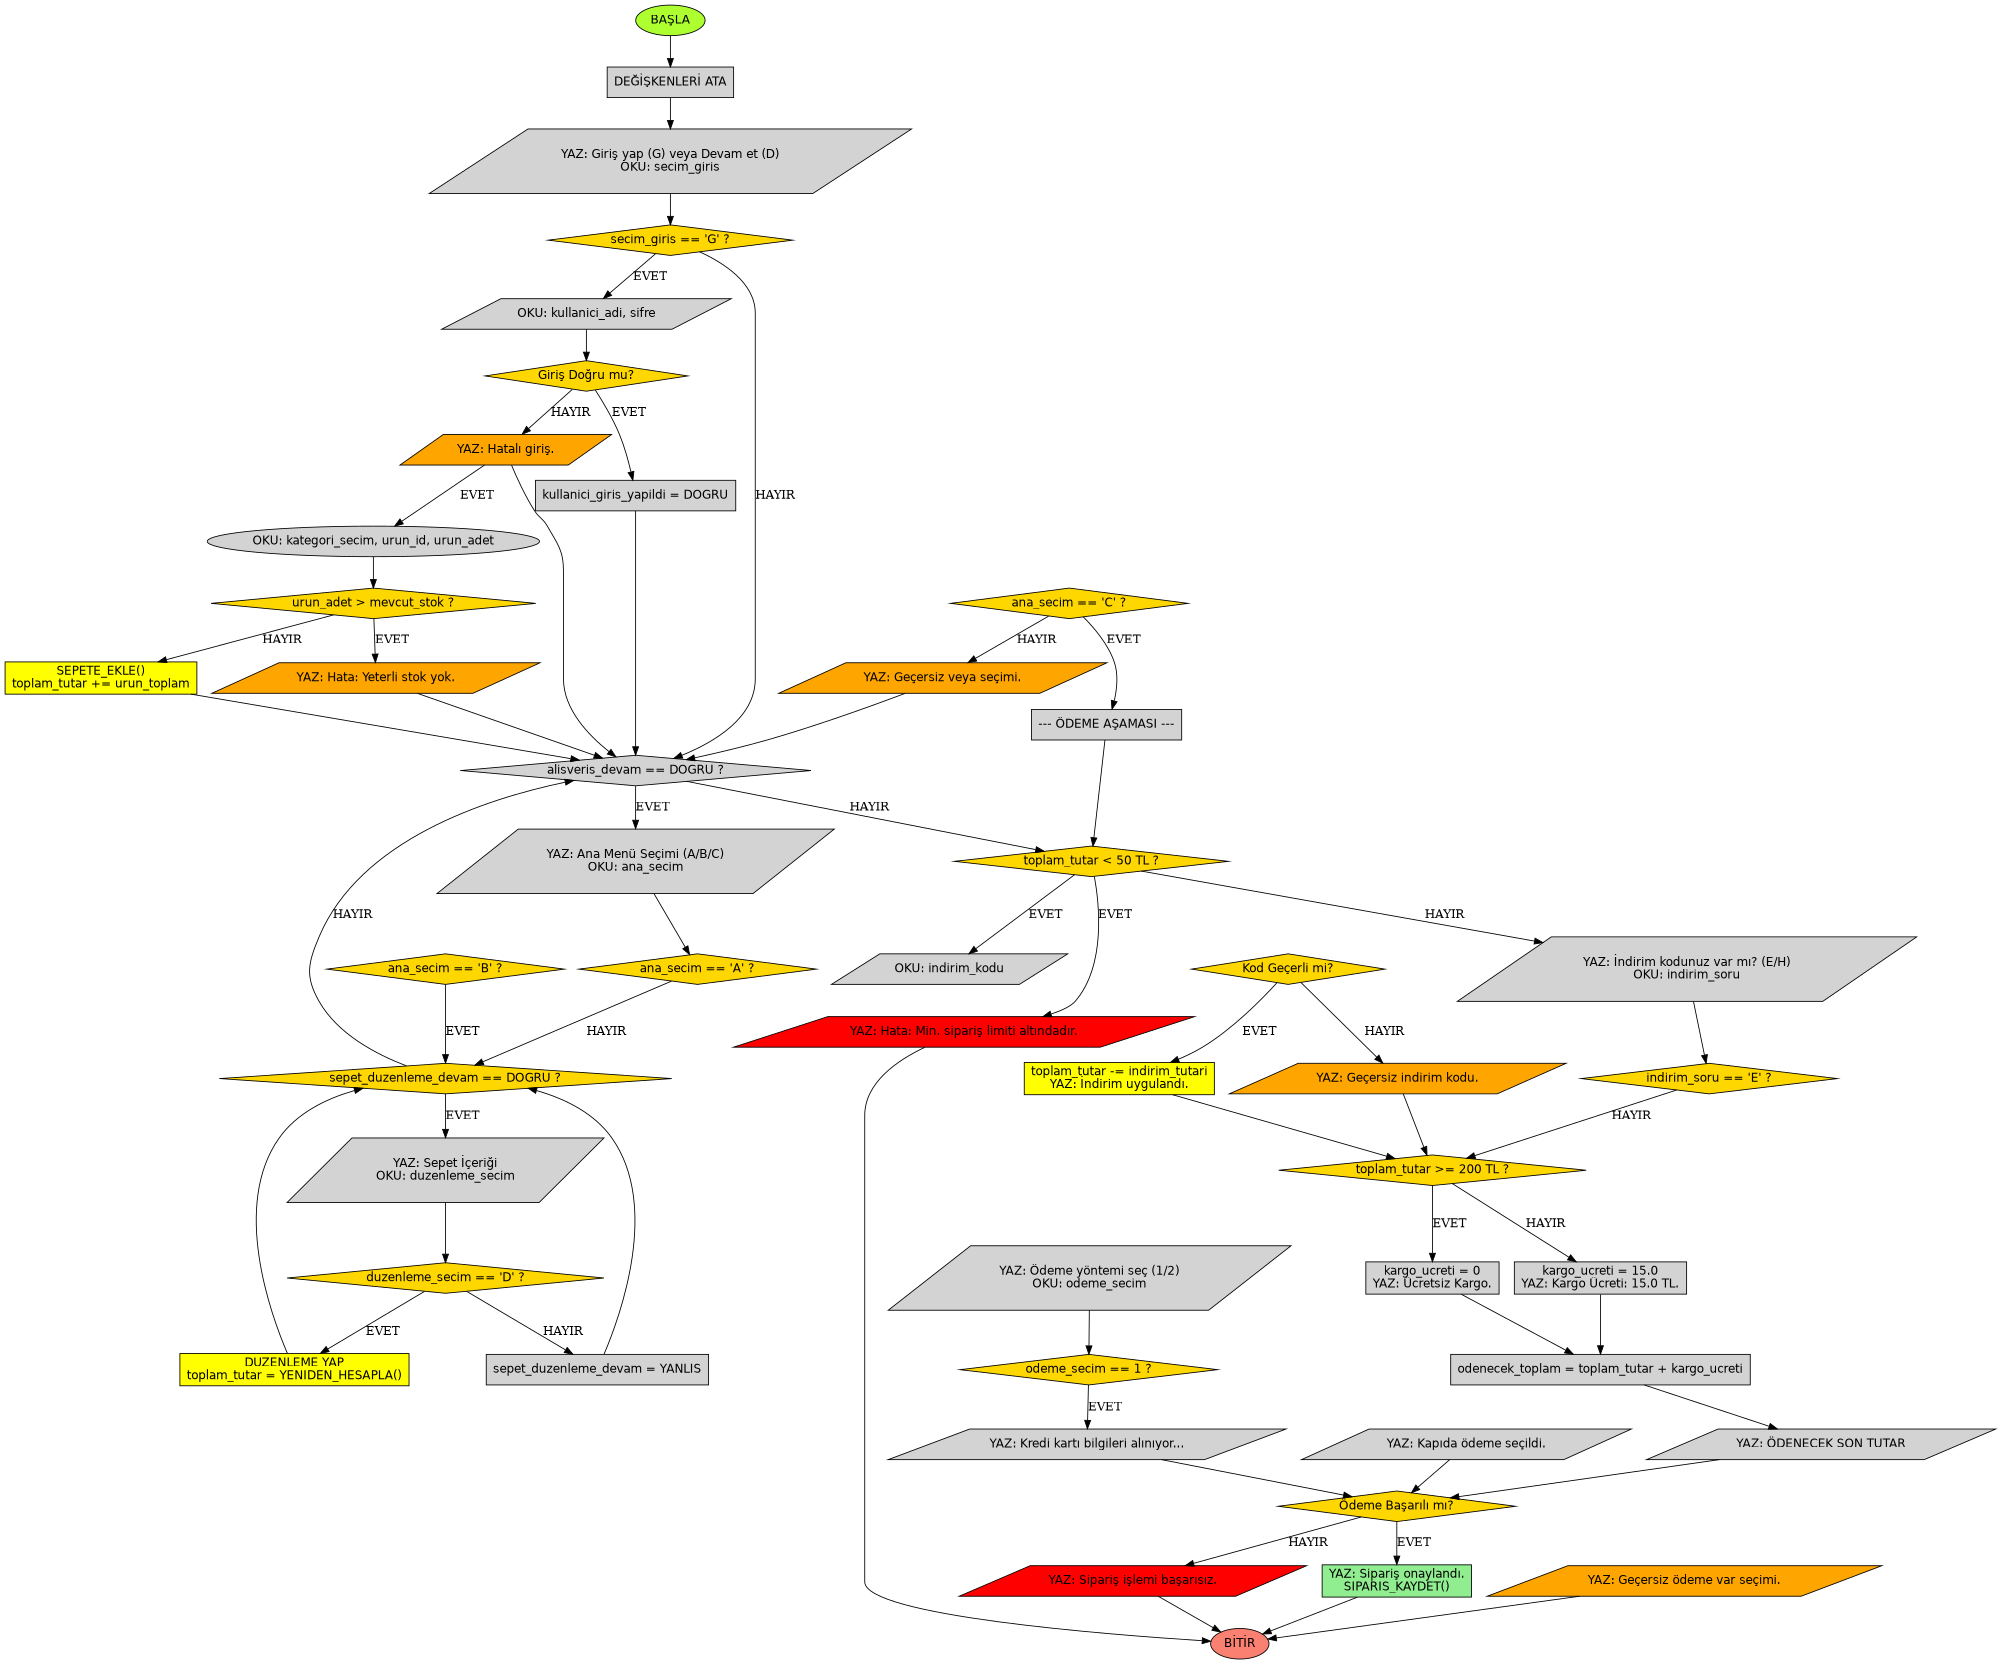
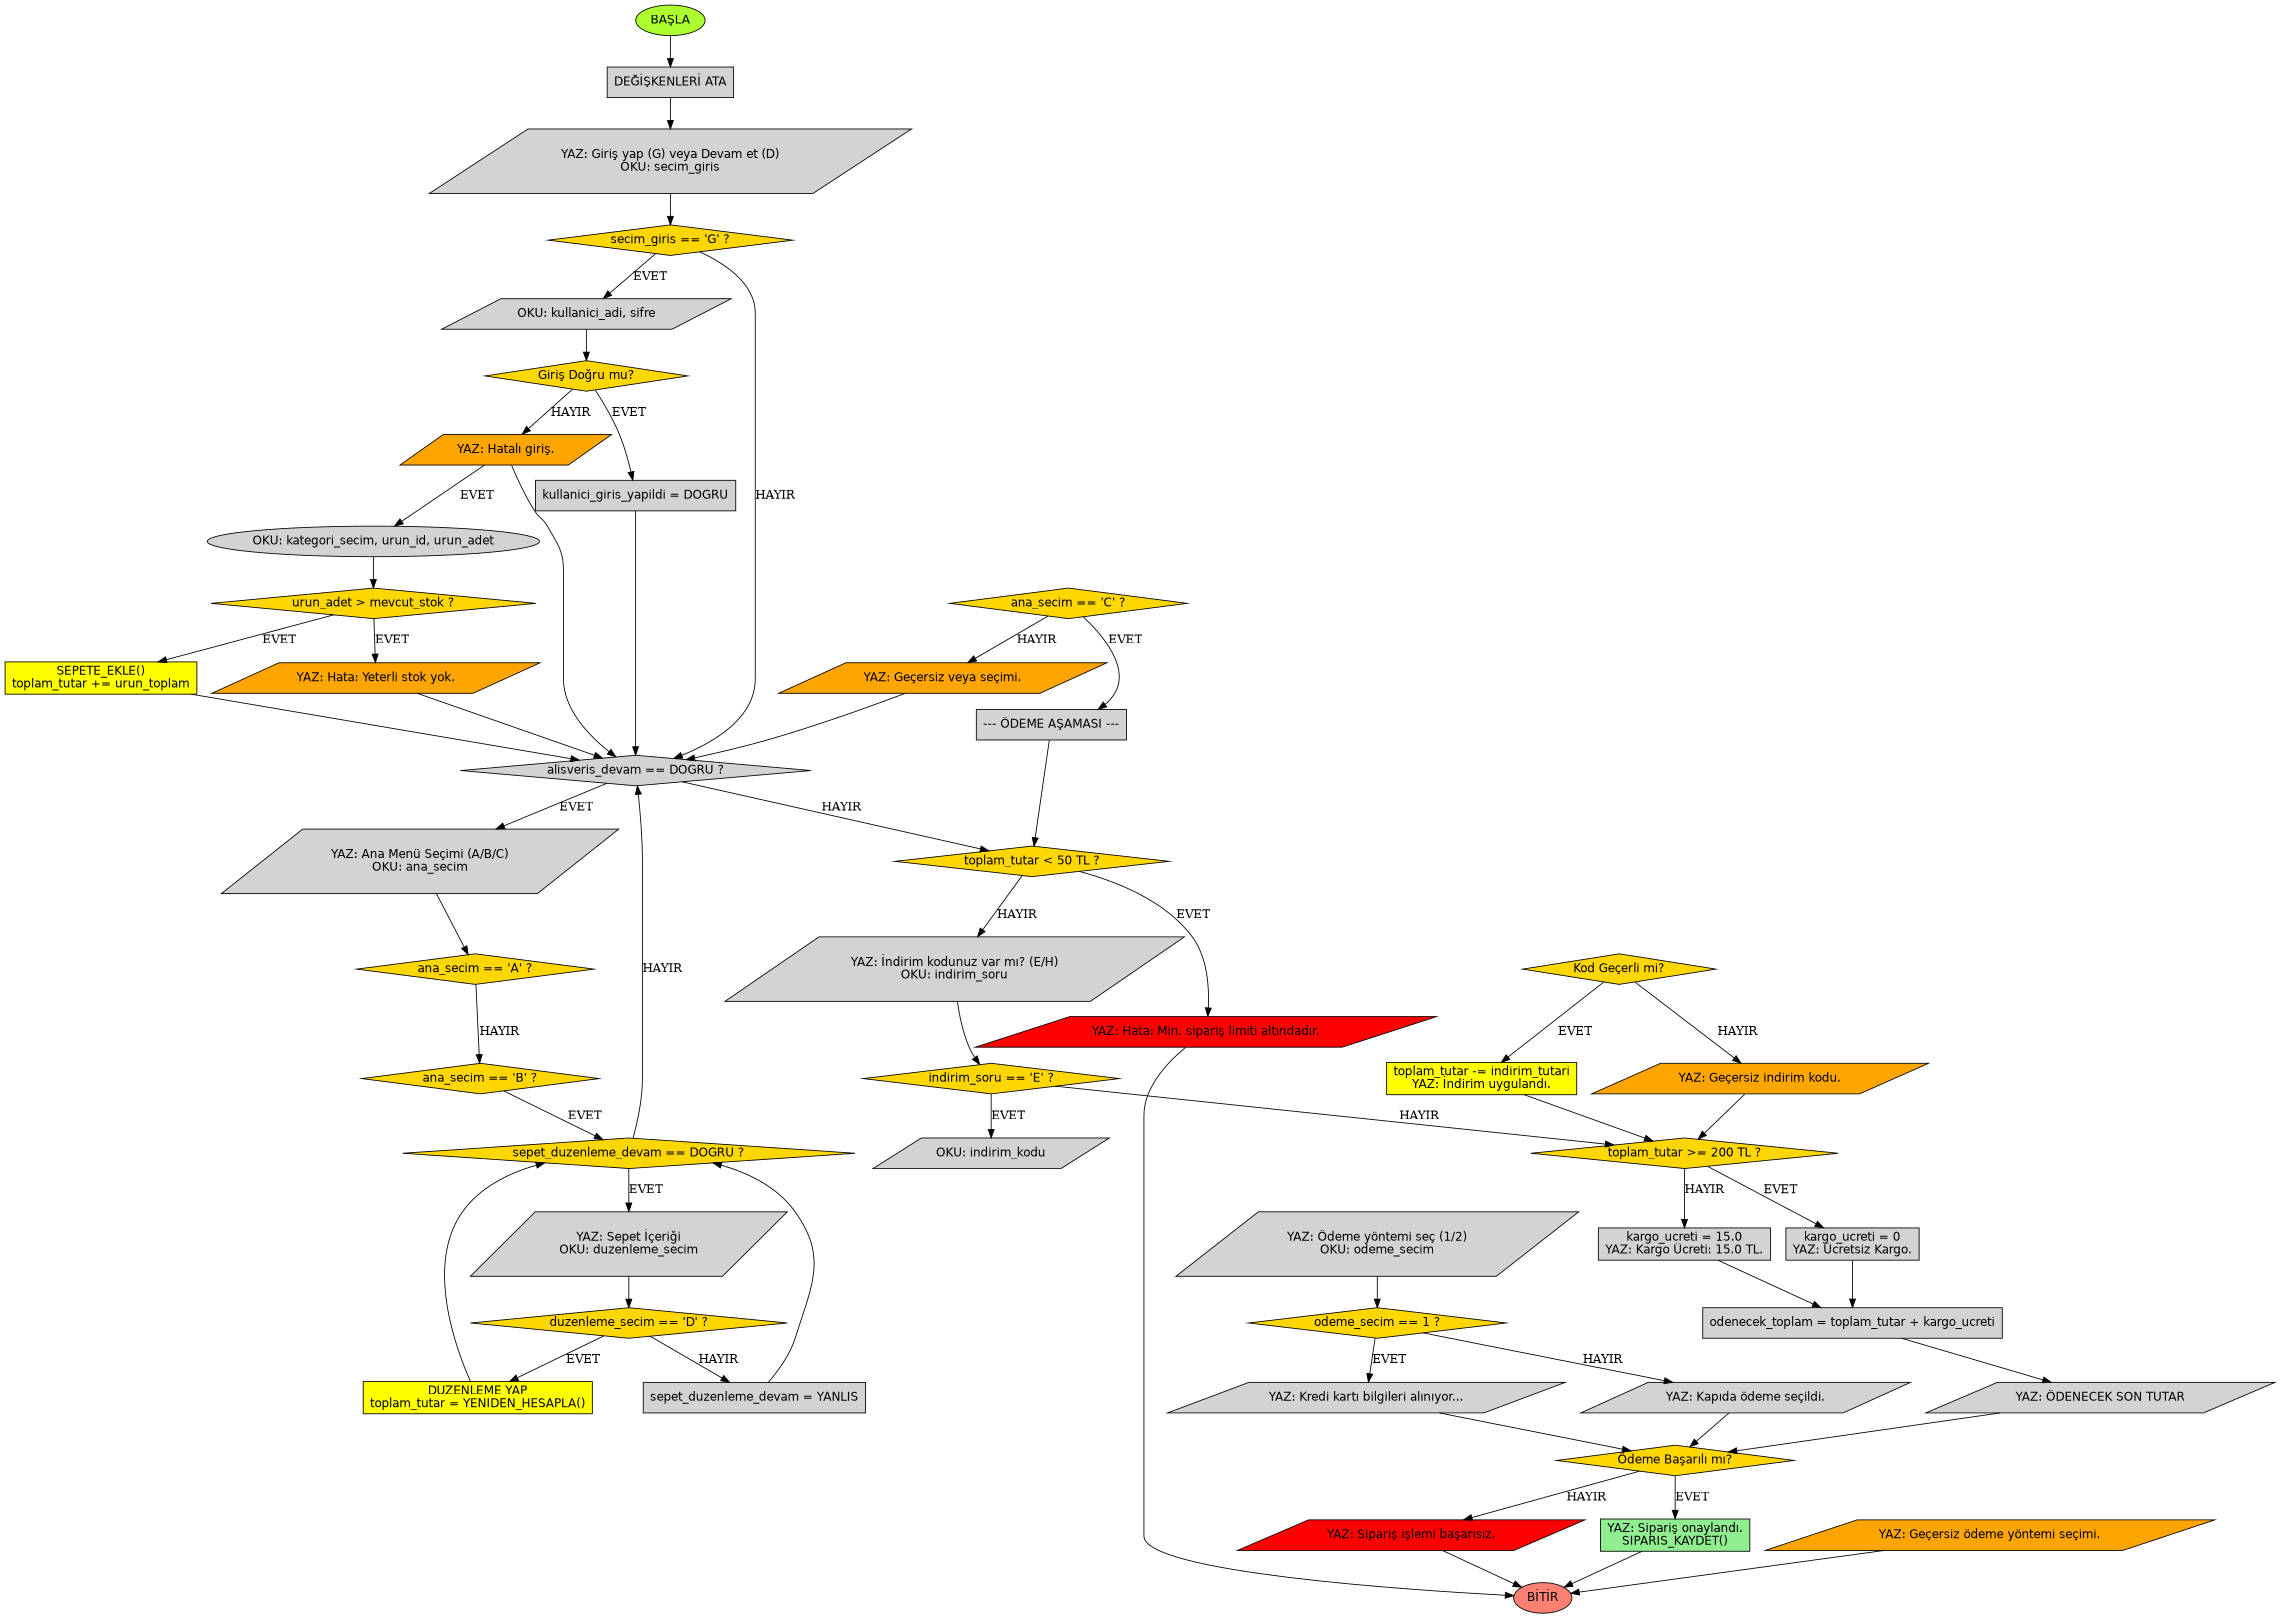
edge "urun_adet > mevcut_stok ?" -> "SEPETE_EKLE() toplam_tutar += urun_toplam": label "HAYIR" -> "EVET"
edge "toplam_tutar < 50 TL ?" -> "OKU: indirim_kodu": now "indirim_soru == 'E' ?" -> "OKU: indirim_kodu"
edge "ana_secim == 'A' ?" -> "sepet_duzenleme_devam == DOGRU ?": now "ana_secim == 'A' ?" -> "ana_secim == 'B' ?"
edge "odeme_secim == 1 ?" -> "YAZ: Kapıda ödeme seçildi.": added, label "HAYIR"
node "YAZ: Geçersiz ödeme var seçimi.": label "YAZ: Geçersiz ödeme var seçimi." -> "YAZ: Geçersiz ödeme yöntemi seçimi."
